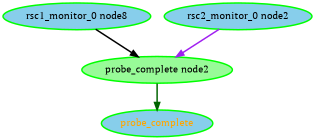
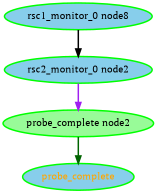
edge "rsc1_monitor_0 node8" -> "probe_complete node2": now "rsc1_monitor_0 node8" -> "rsc2_monitor_0 node2"
